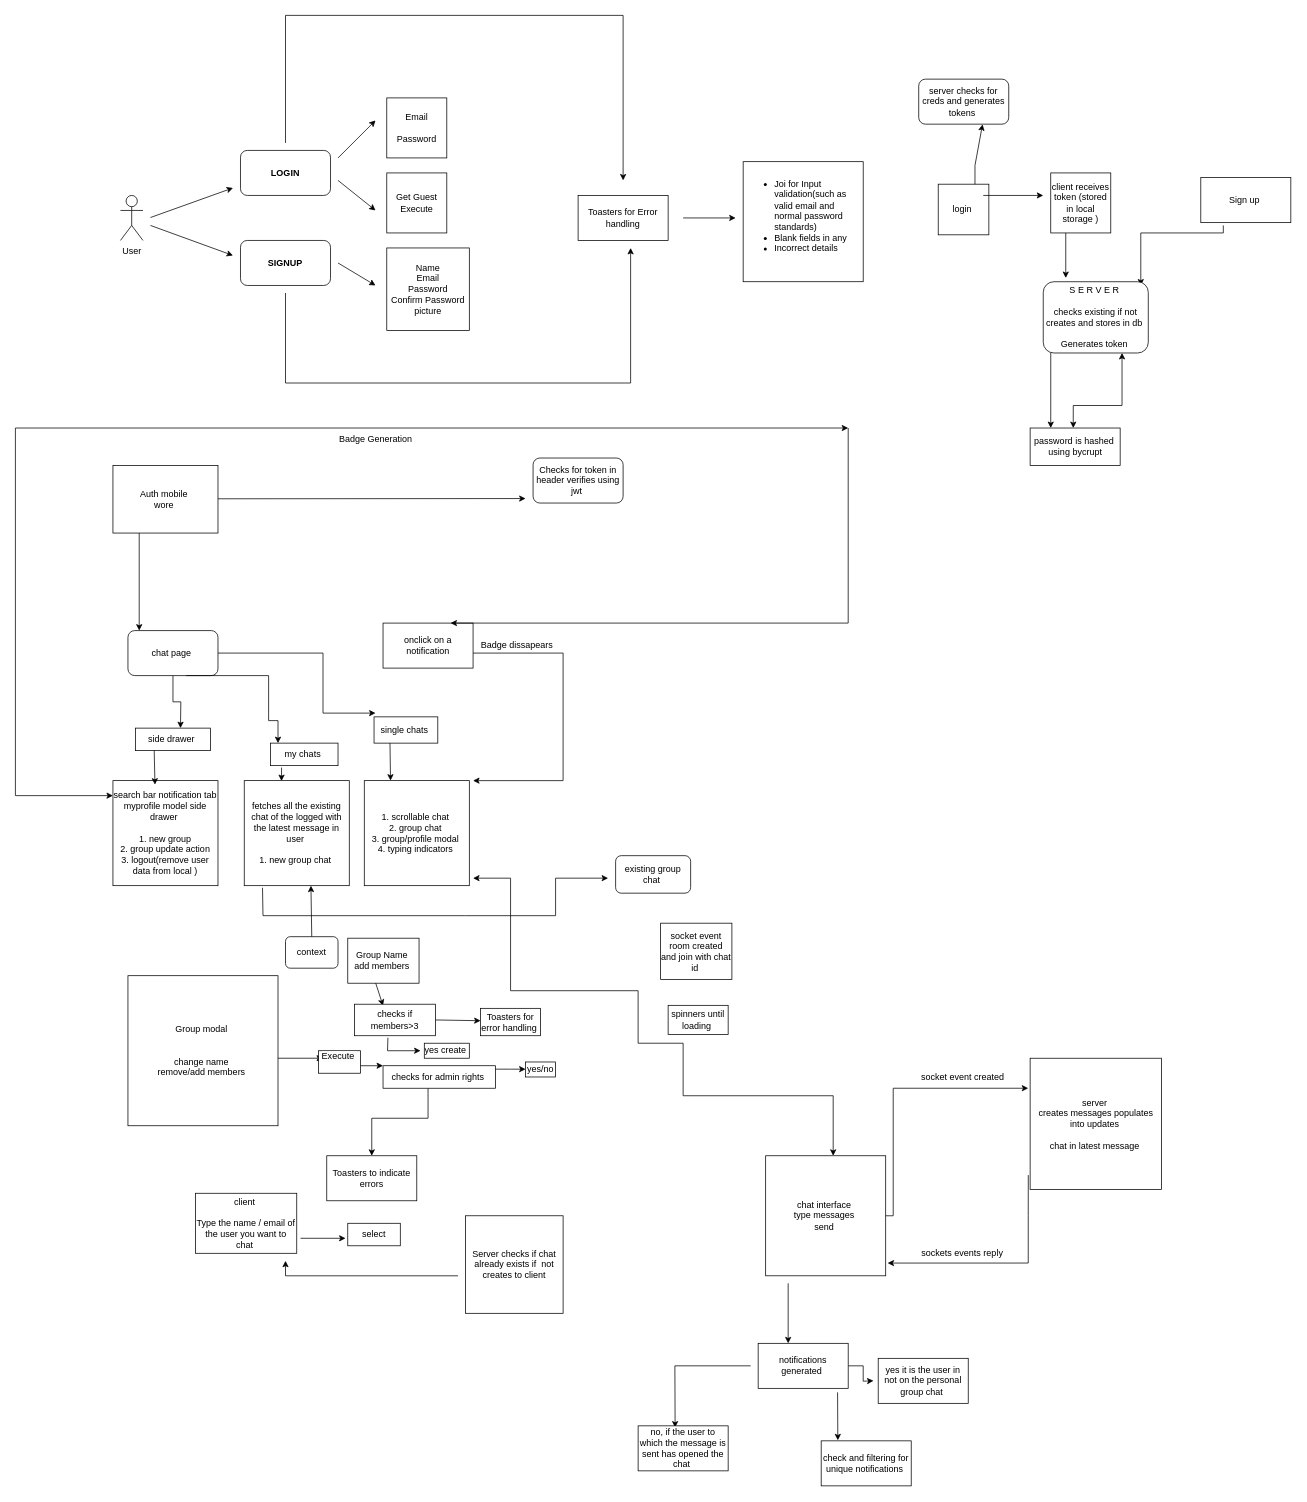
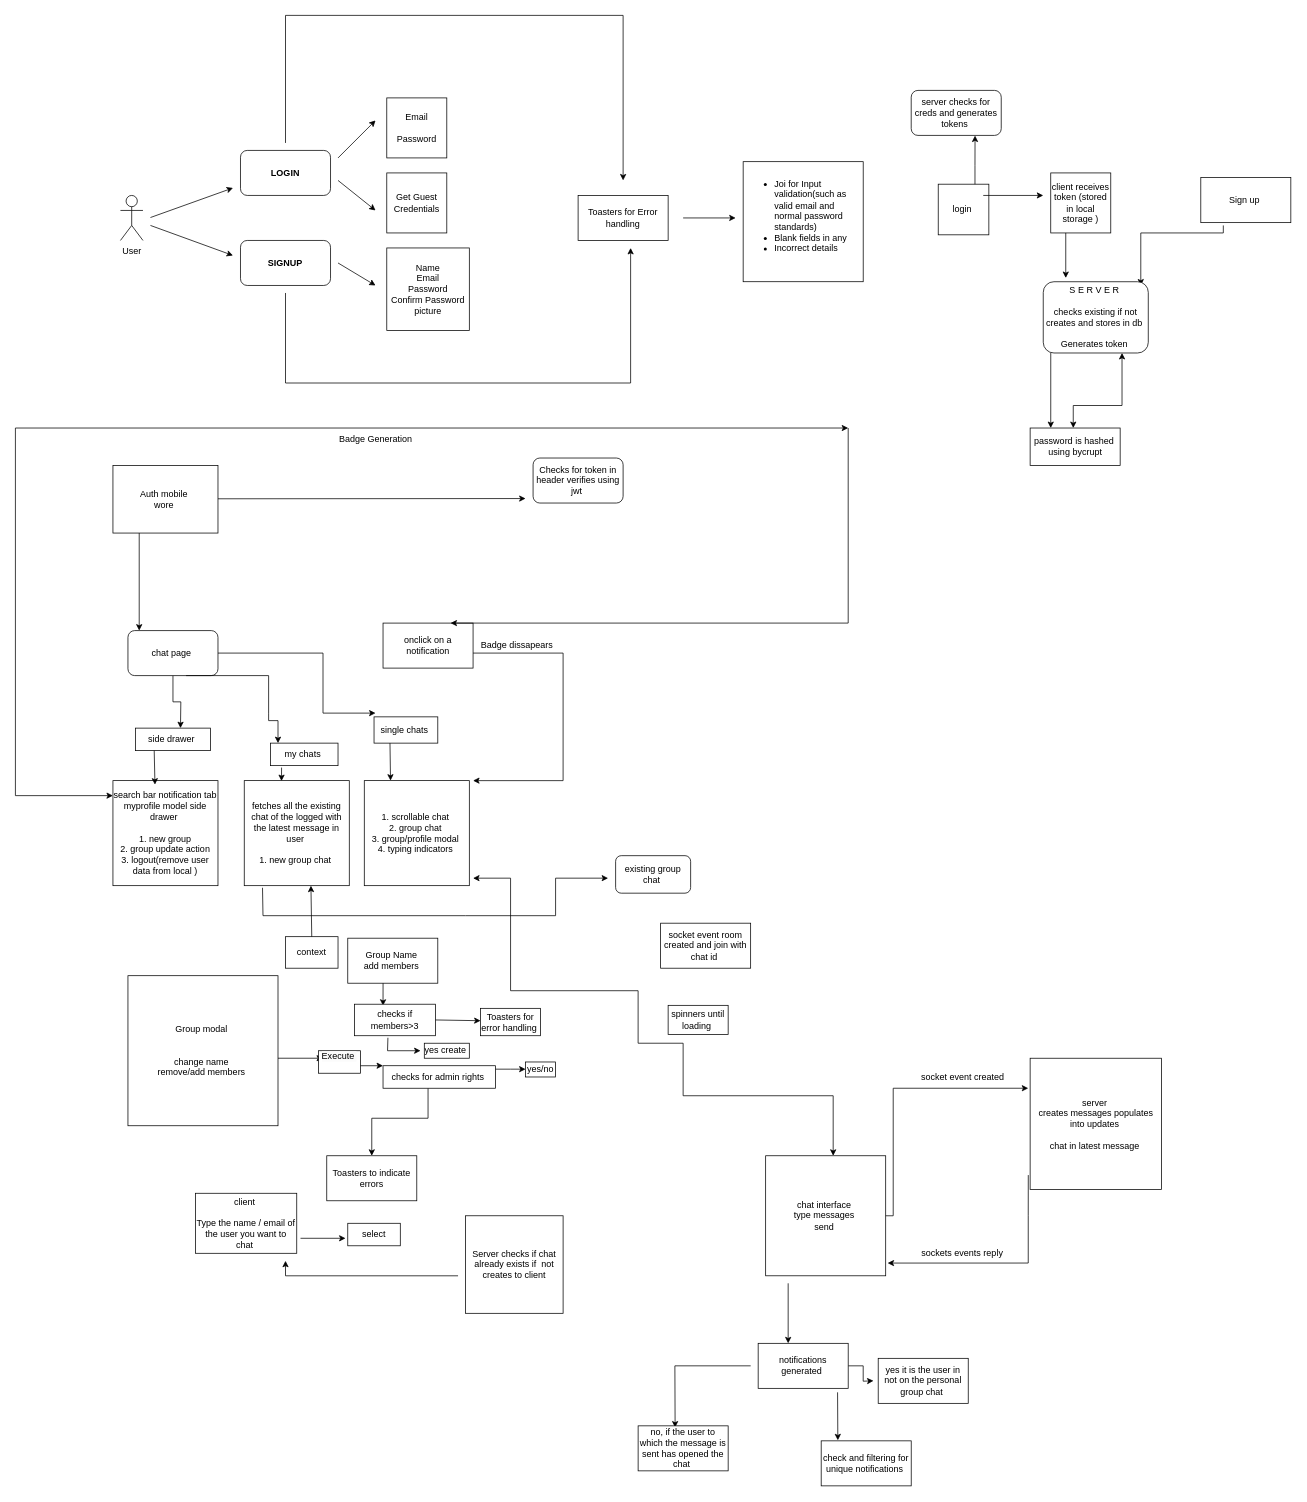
node "server checks for creds and generates tokens": moved (963, 102) -> (956, 113)
node "Get Guest Execute": label "Get Guest Execute" -> "Get Guest Credentials"
node "socket event room created and join with chat id": size 71x56 -> 90x45
node "context": shape rounded rectangle -> rectangle
node "Group Name add members": size 71x45 -> 90x45
